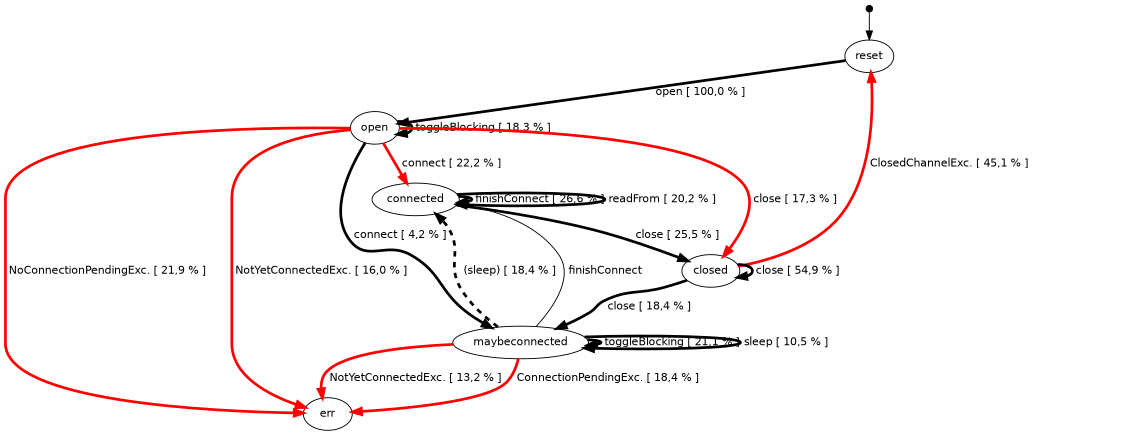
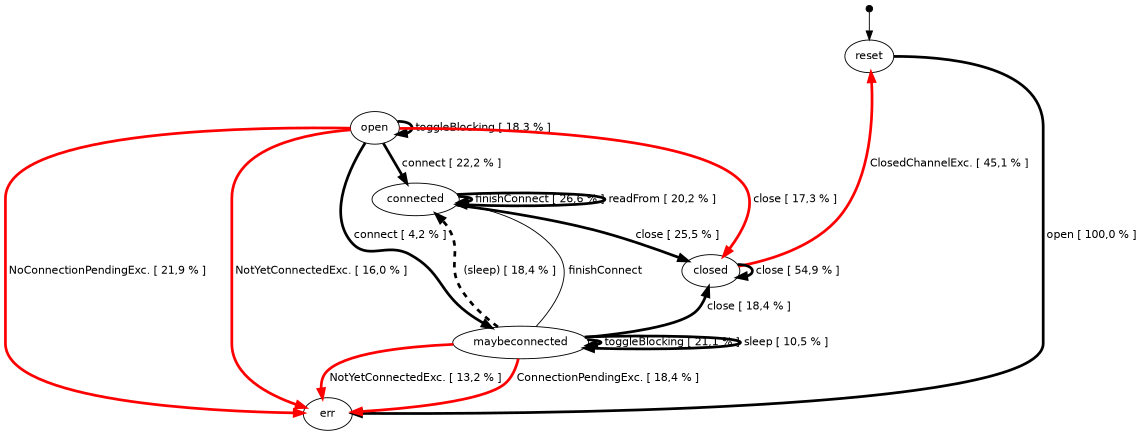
edge "reset" -> "open": now "reset" -> "err"
edge "open" -> "connected": color red -> black
edge "closed" -> "maybeconnected": reversed
